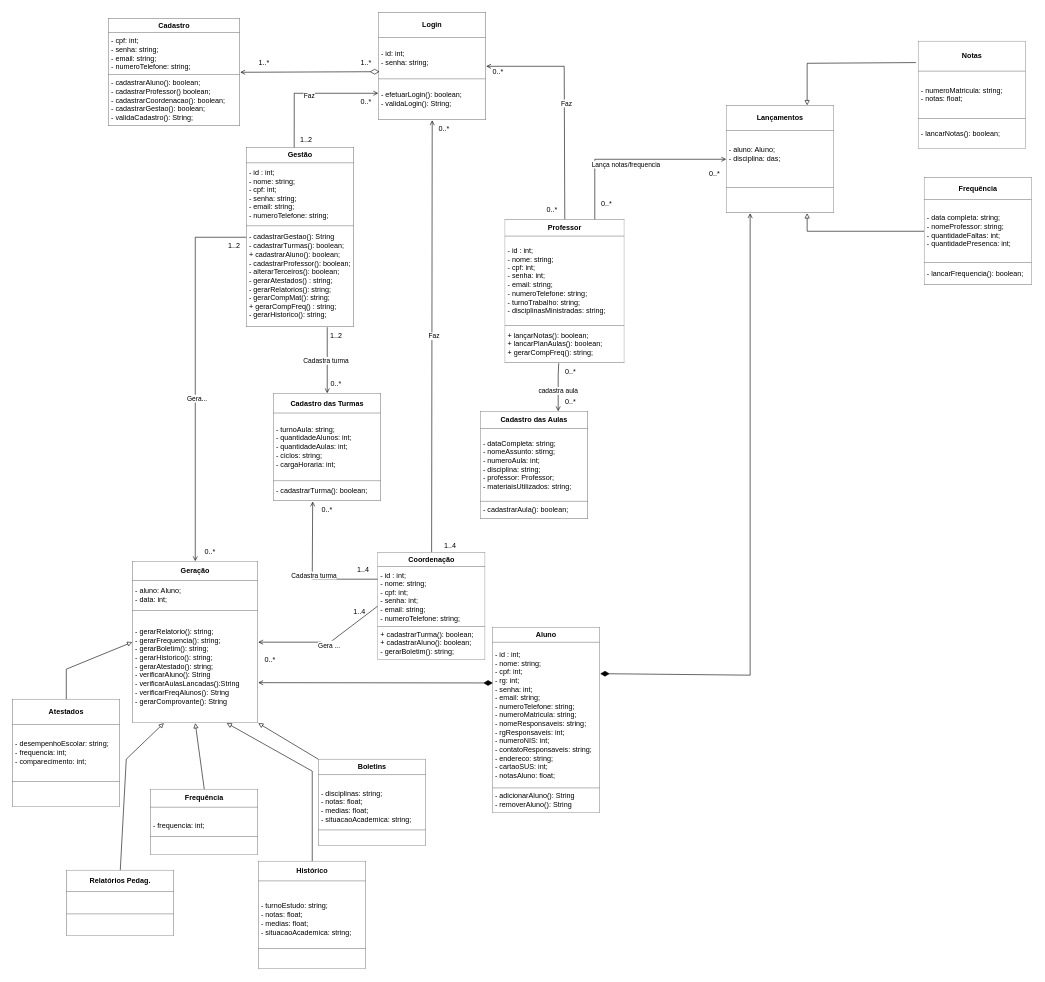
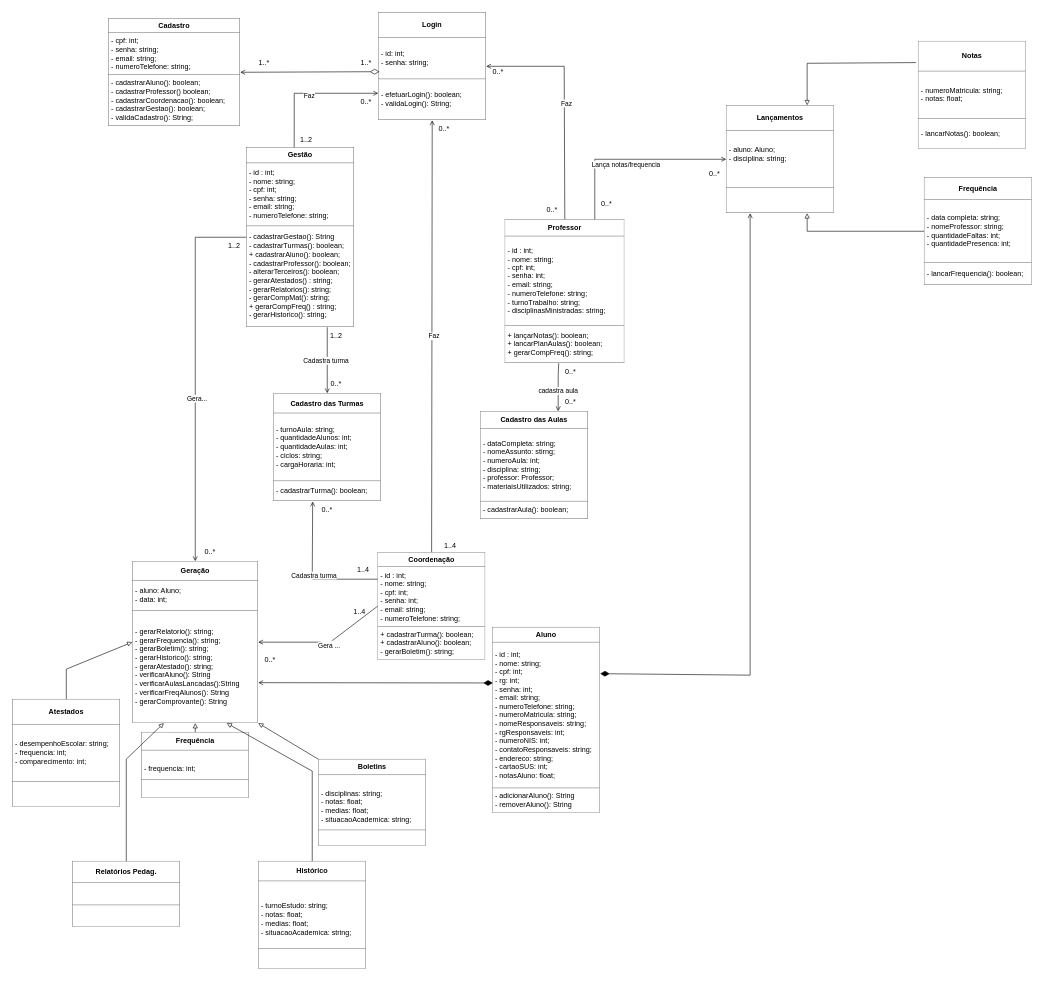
node "Lançamentos - aluno: Aluno; - disciplina: das;": label "Lançamentos - aluno: Aluno; - disciplina: das;" -> "Lançamentos - aluno: Aluno; - disciplina: string;"
node "Frequência - frequencia: int;": moved (204, 822) -> (195, 765)
node "Relatórios Pedag.": moved (120, 903) -> (126, 894)
